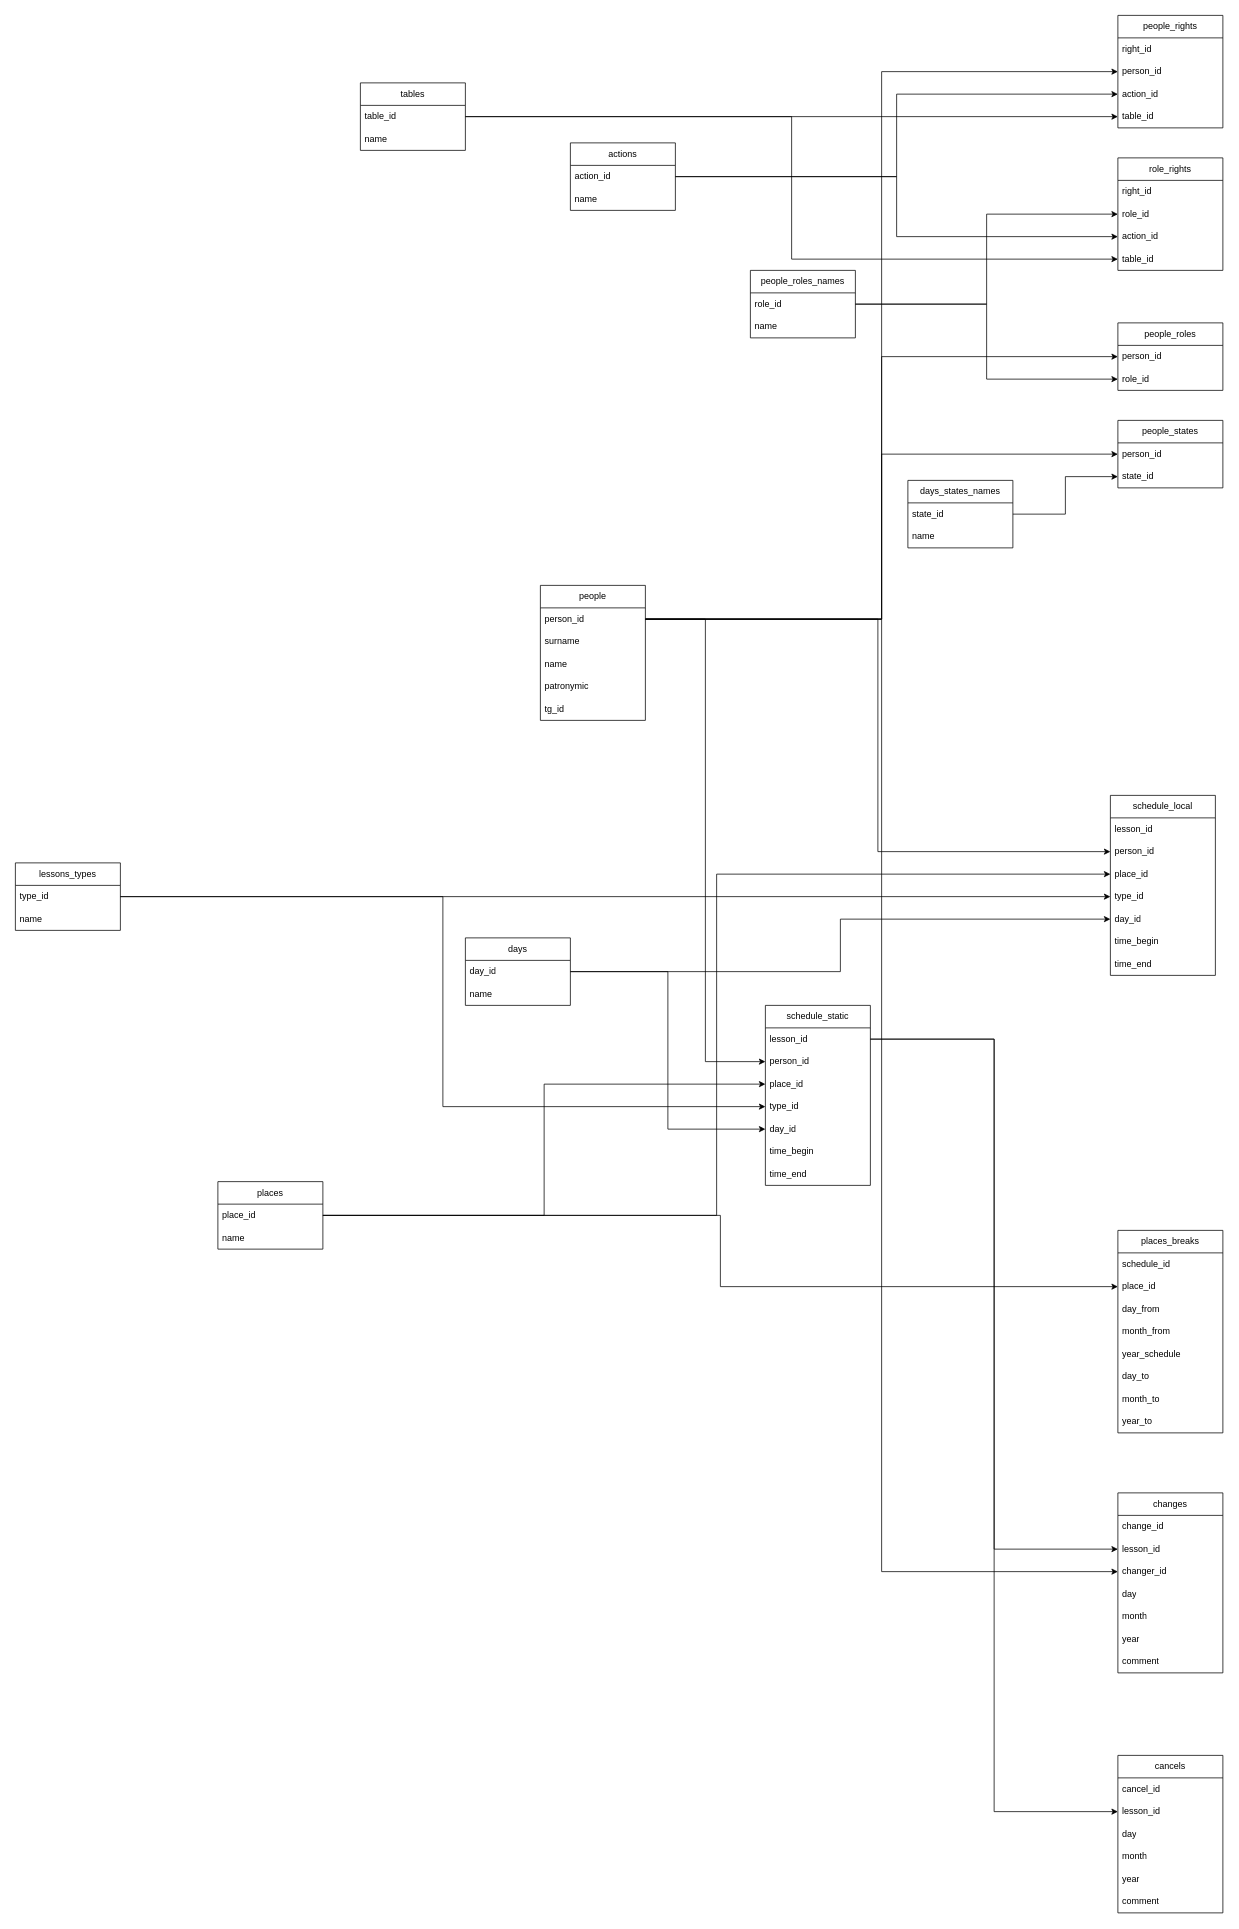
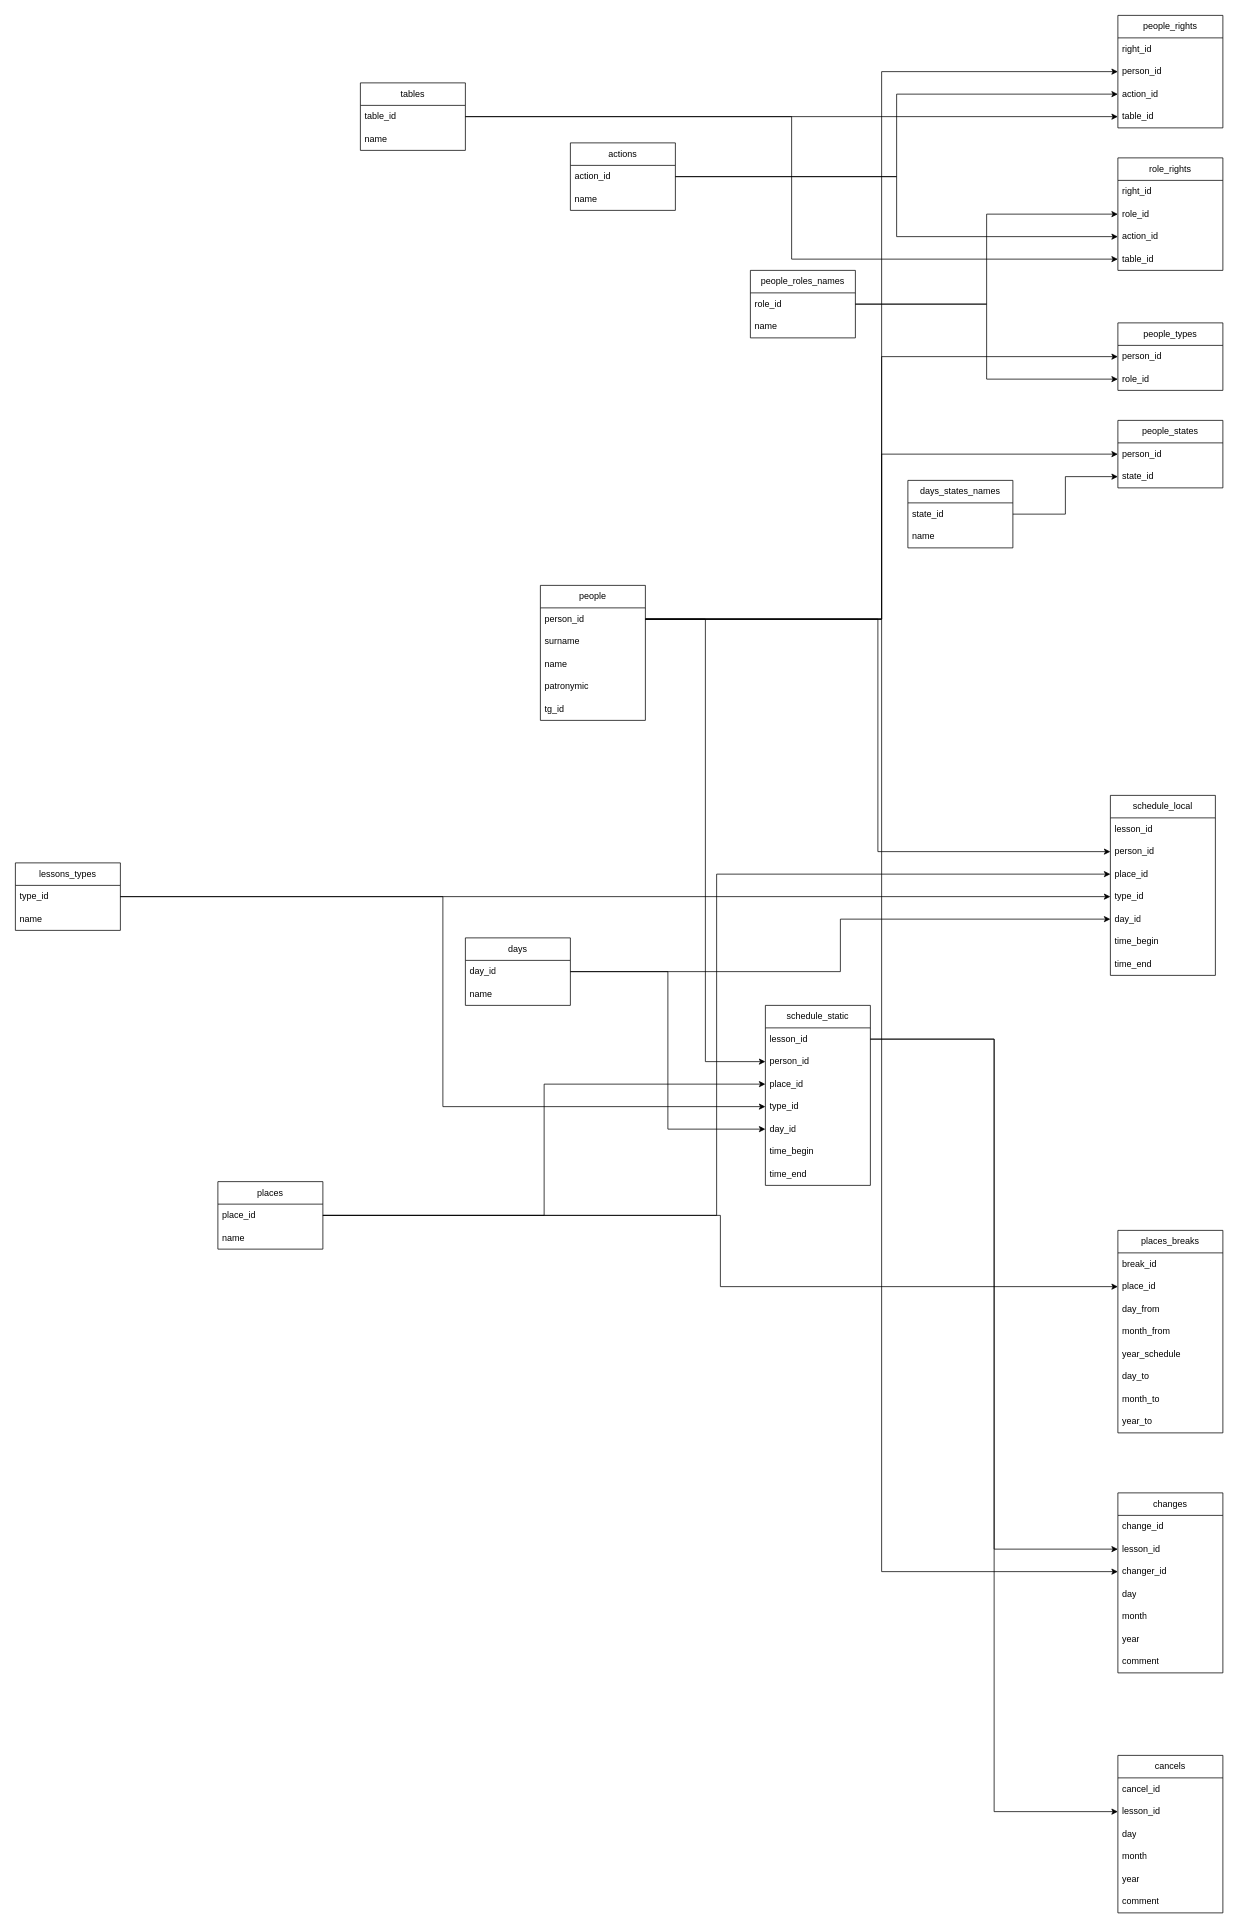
node "people_roles": label "people_roles" -> "people_types"
node "schedule_id": label "schedule_id" -> "break_id"
